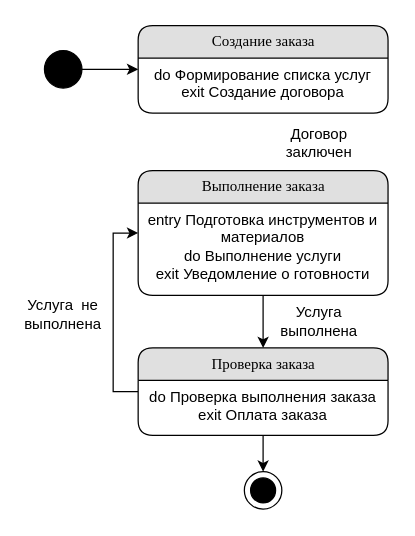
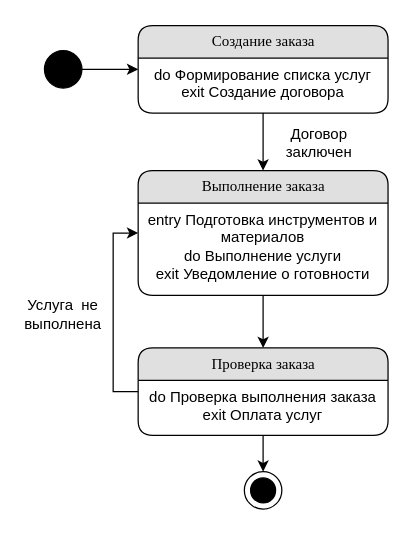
edge "Создание заказа" -> "Выполнение заказа": added
node "Услуга выполнена": removed
node "do Проверка выполнения заказа exit Оплата заказа": label "do Проверка выполнения заказа exit Оплата заказа" -> "do Проверка выполнения заказа exit Оплата услуг"
